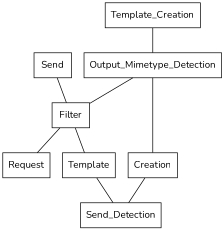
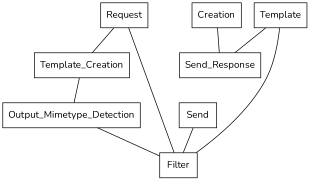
edge "Request" -- "Template_Creation": added
edge "Output_Mimetype_Detection" -- "Creation": removed
node "Send_Detection": label "Send_Detection" -> "Send_Response"
